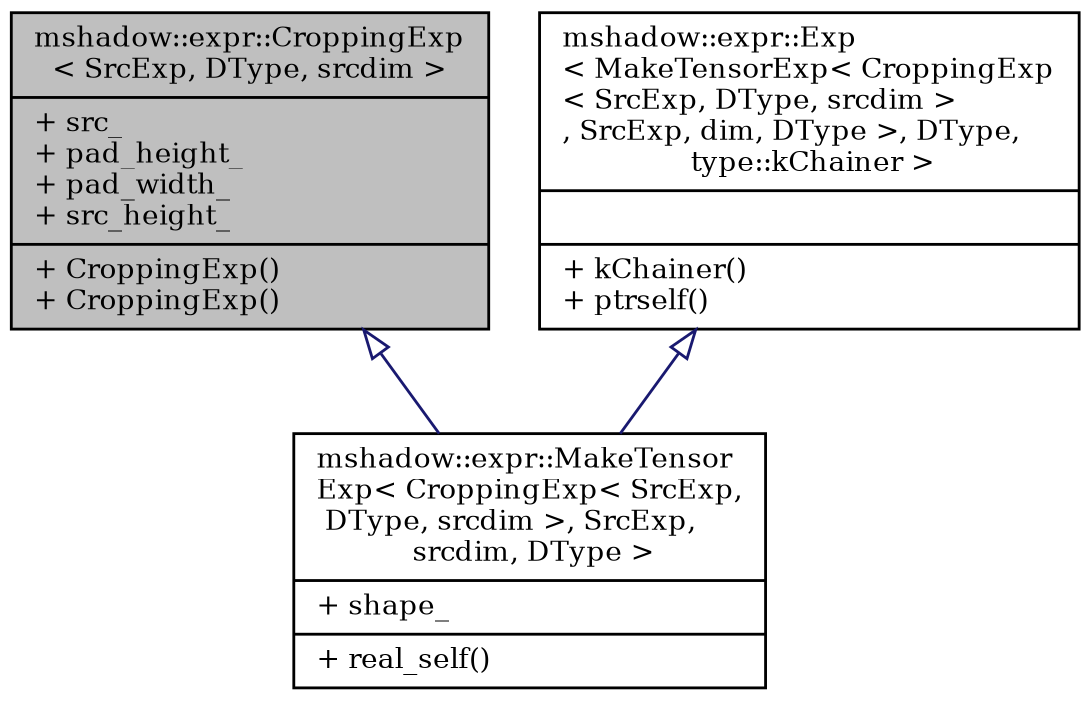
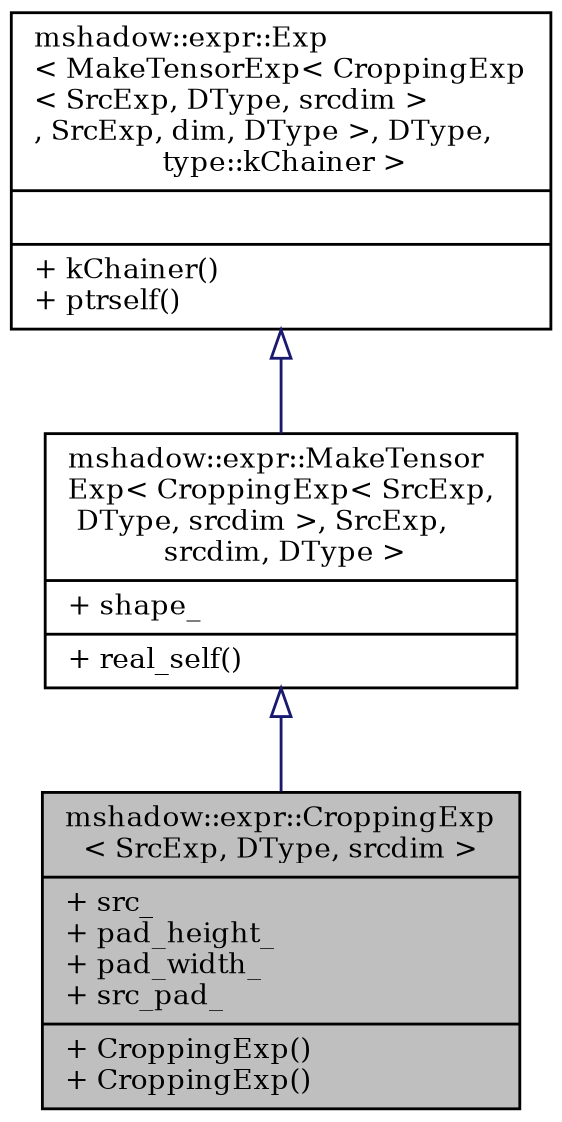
node "mshadow::expr::CroppingExp": text "+ src_height_" -> "+ src_pad_"
edge "mshadow::expr::MakeTensor" -> "mshadow::expr::CroppingExp": reversed
